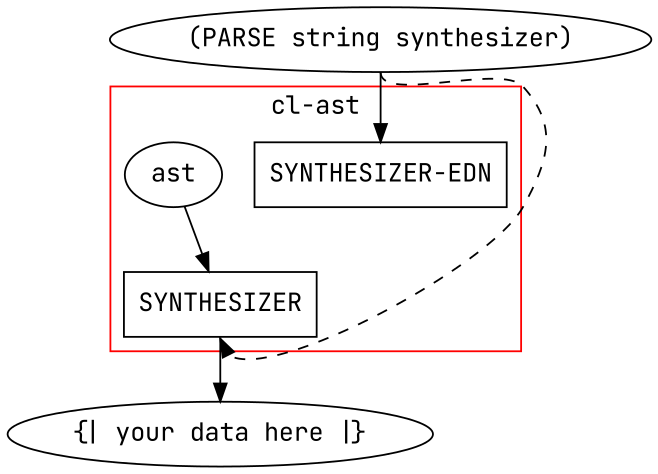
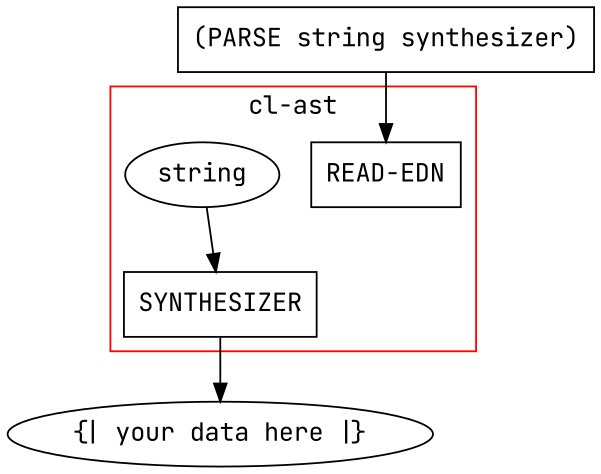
node "(PARSE string synthesizer)": shape ellipse -> box
node "ast": label "ast" -> "string"
node "SYNTHESIZER-EDN": label "SYNTHESIZER-EDN" -> "READ-EDN"
edge "(PARSE string synthesizer)" -> "SYNTHESIZER": removed
